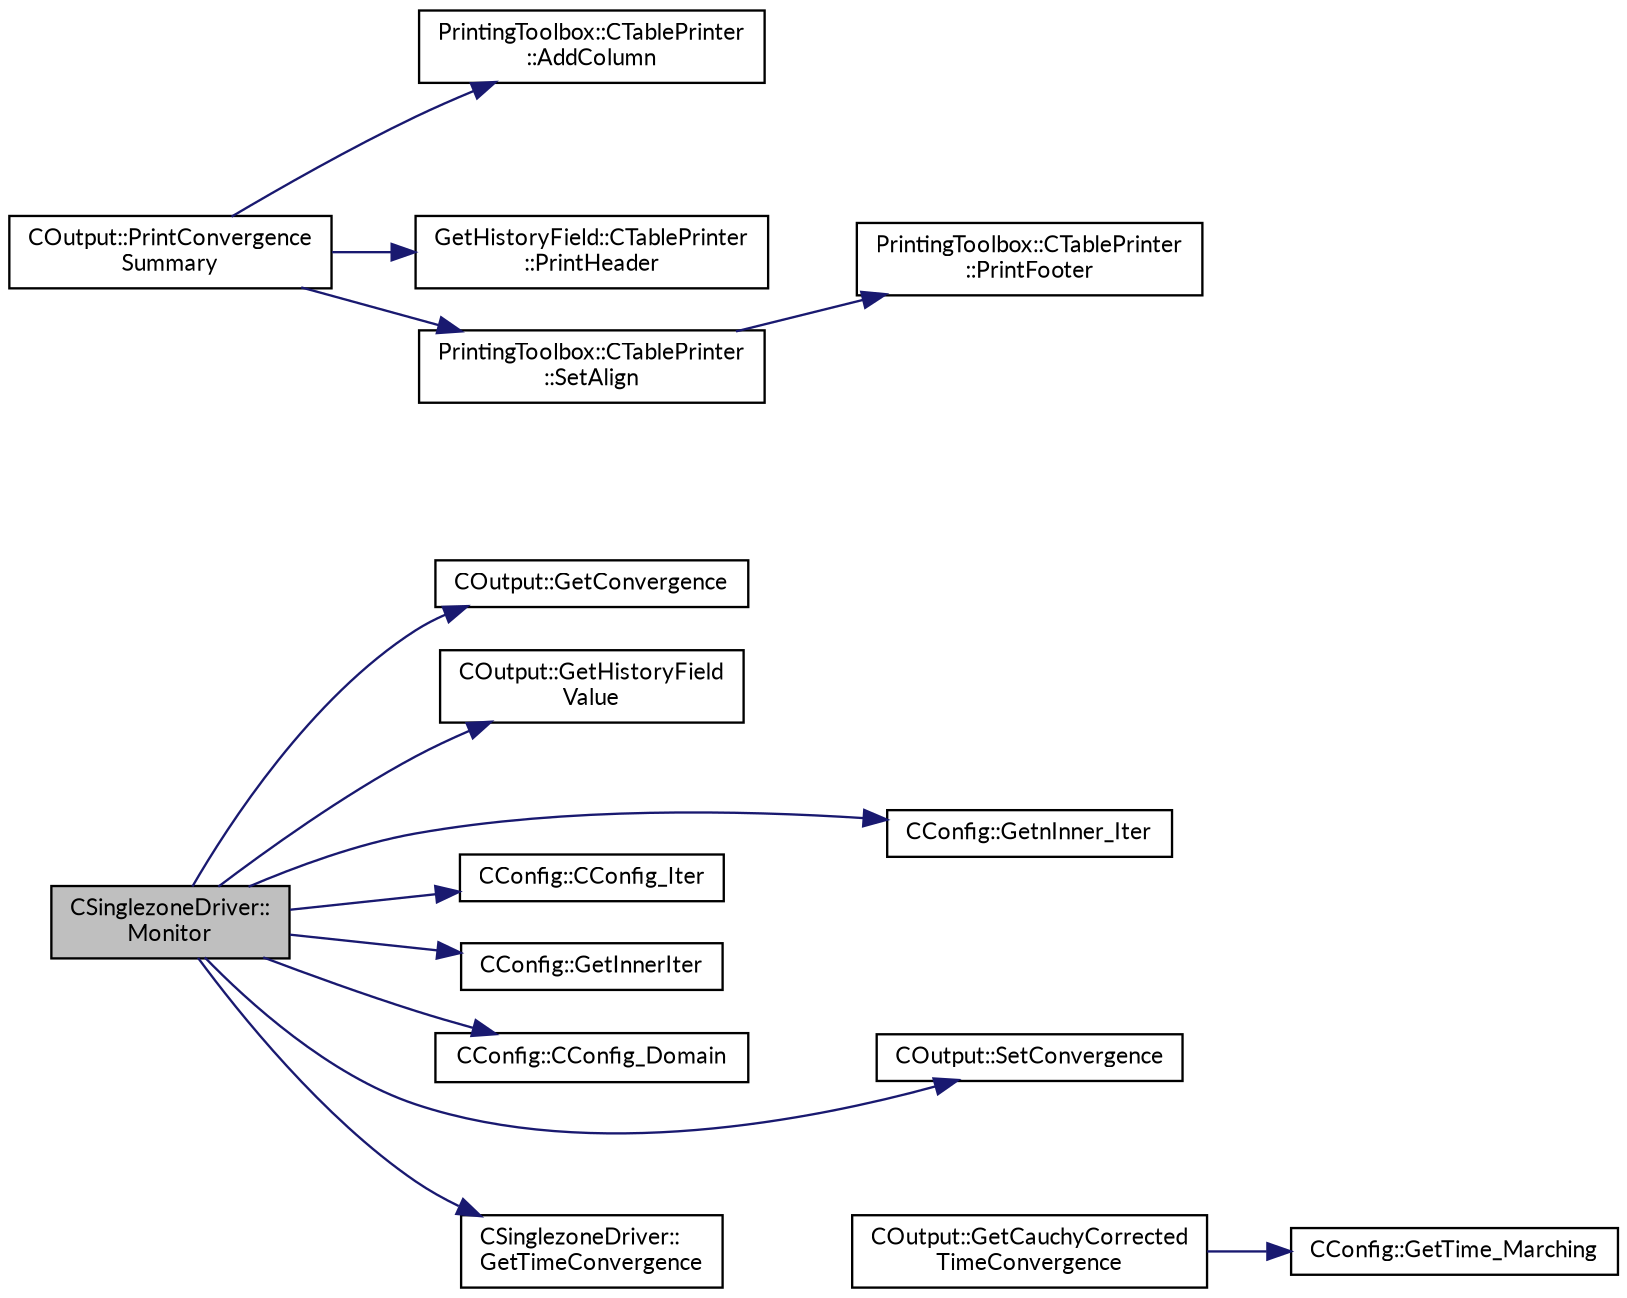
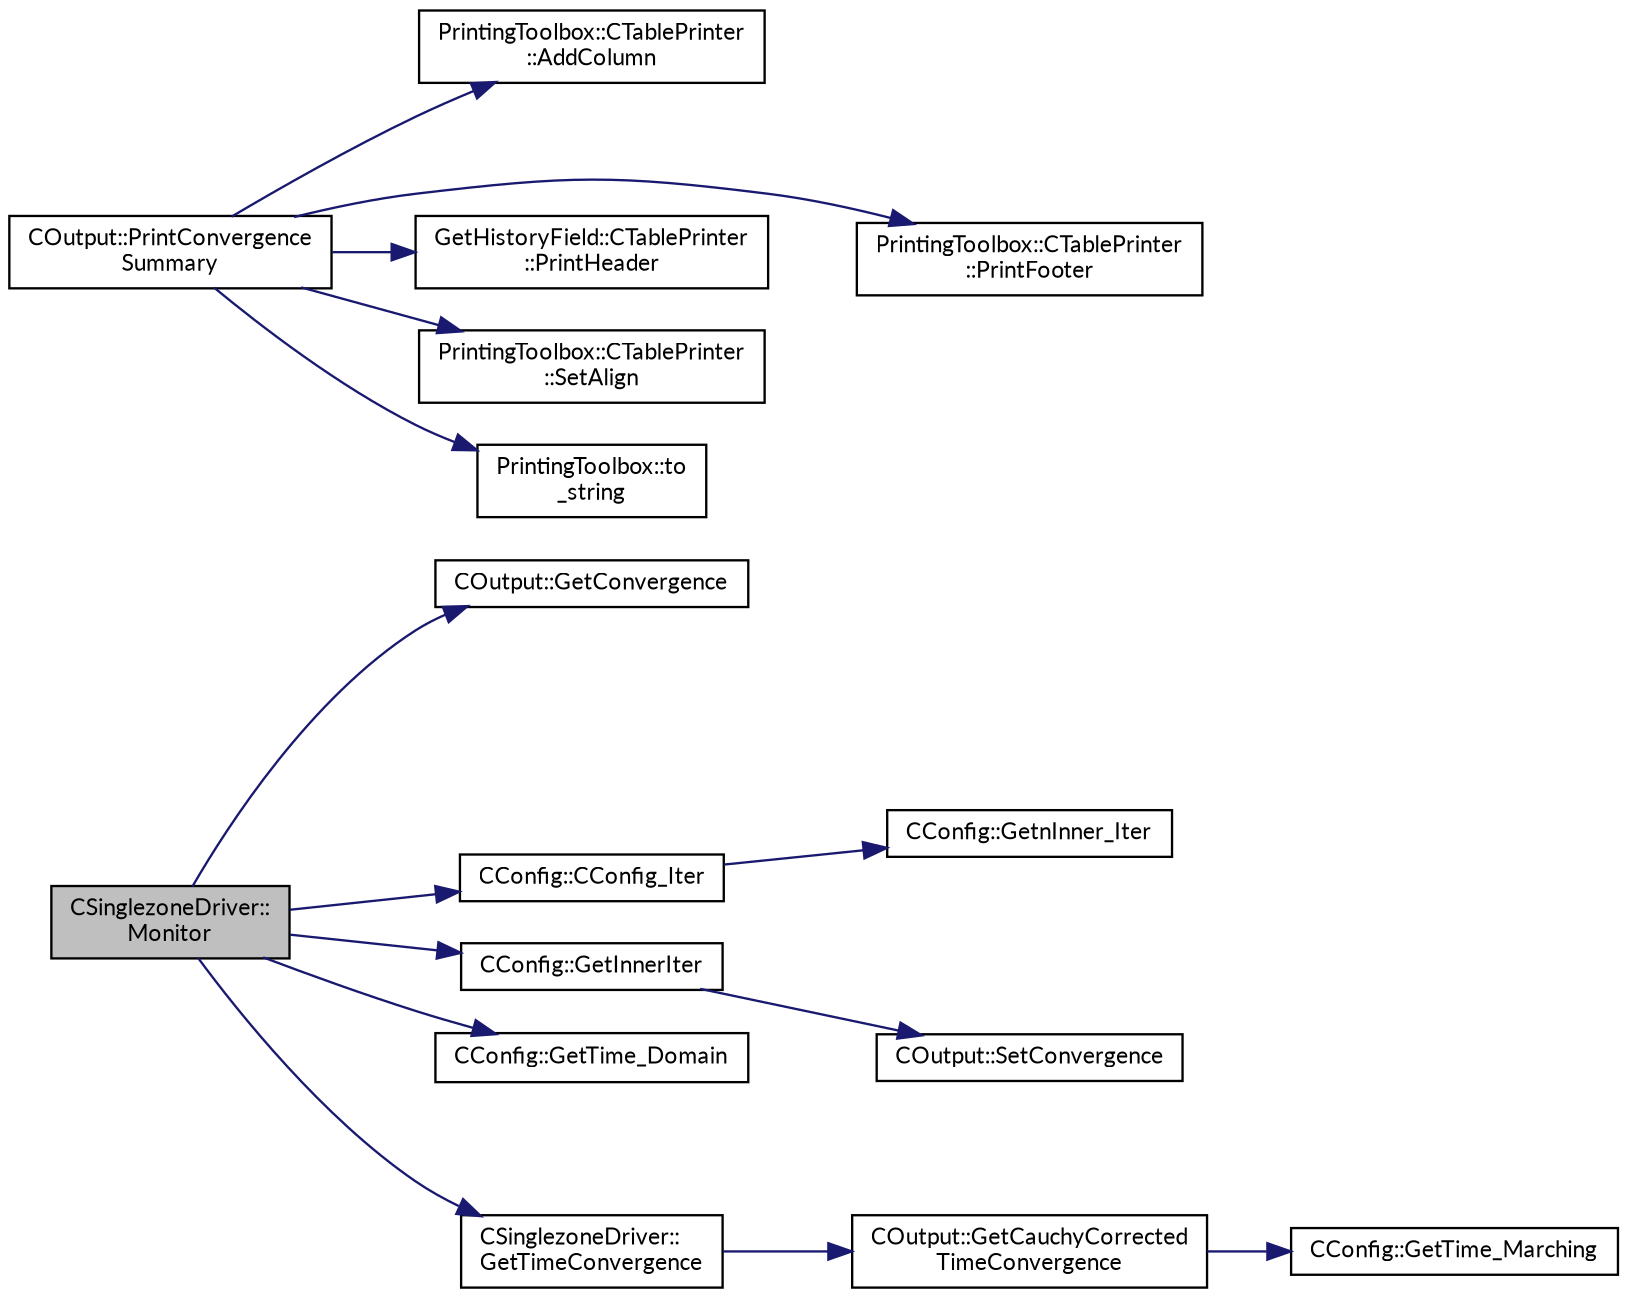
edge "PrintingToolbox::CTablePrinter ::SetAlign" -> "PrintingToolbox::CTablePrinter ::PrintFooter": now "COutput::PrintConvergence Summary" -> "PrintingToolbox::CTablePrinter ::PrintFooter"
node "PrintingToolbox::to _string": added
node "COutput::GetHistoryField Value": removed
edge "CSinglezoneDriver:: Monitor" -> "CConfig::GetnInner_Iter": now "CConfig::CConfig_Iter" -> "CConfig::GetnInner_Iter"
node "CConfig::CConfig_Domain": label "CConfig::CConfig_Domain" -> "CConfig::GetTime_Domain"
edge "CSinglezoneDriver:: Monitor" -> "COutput::SetConvergence": now "CConfig::GetInnerIter" -> "COutput::SetConvergence"
edge "CSinglezoneDriver:: GetTimeConvergence" -> "COutput::GetCauchyCorrected TimeConvergence": added
